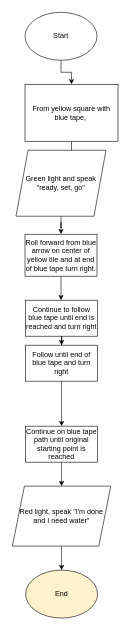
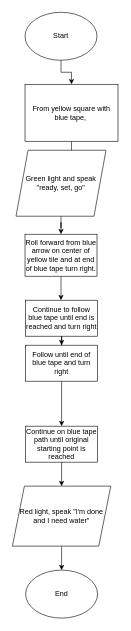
node "End": fillcolor #fff2cc -> #ffffff
